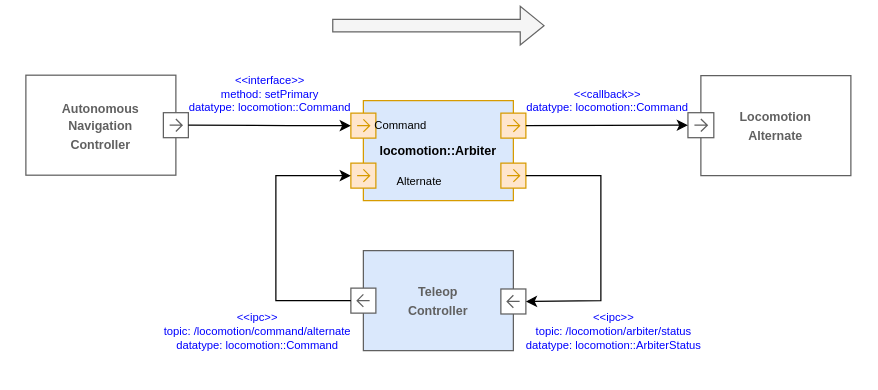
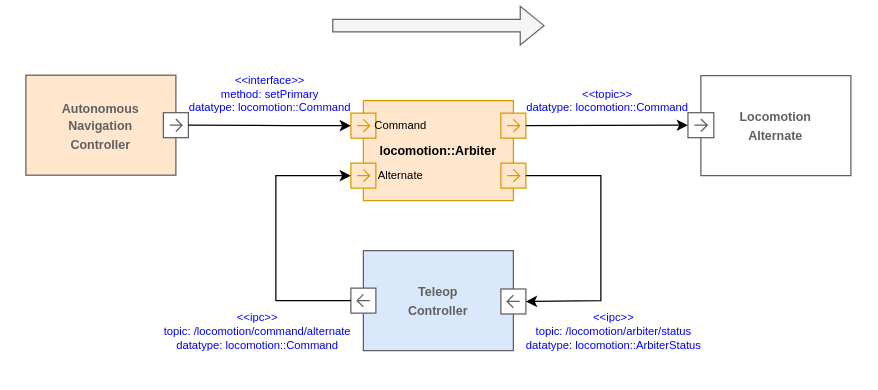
node "<<callback>> datatype: locomotion::Command": label "<<callback>> datatype: locomotion::Command" -> "<<topic>> datatype: locomotion::Command"
node "Autonomous Navigation Controller": fillcolor #ffffff -> #ffe6cc
node "locomotion::Arbiter": fillcolor #dae8fc -> #ffe6cc
node "Alternate": moved (419, 182) -> (401, 176)
